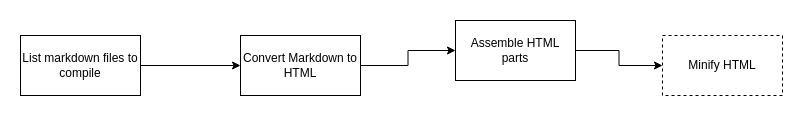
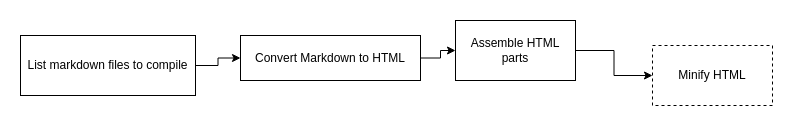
node "List markdown files to compile": size 120x60 -> 175x60
node "Convert Markdown to HTML": size 120x60 -> 180x45
node "Minify HTML": moved (723, 66) -> (713, 76)
